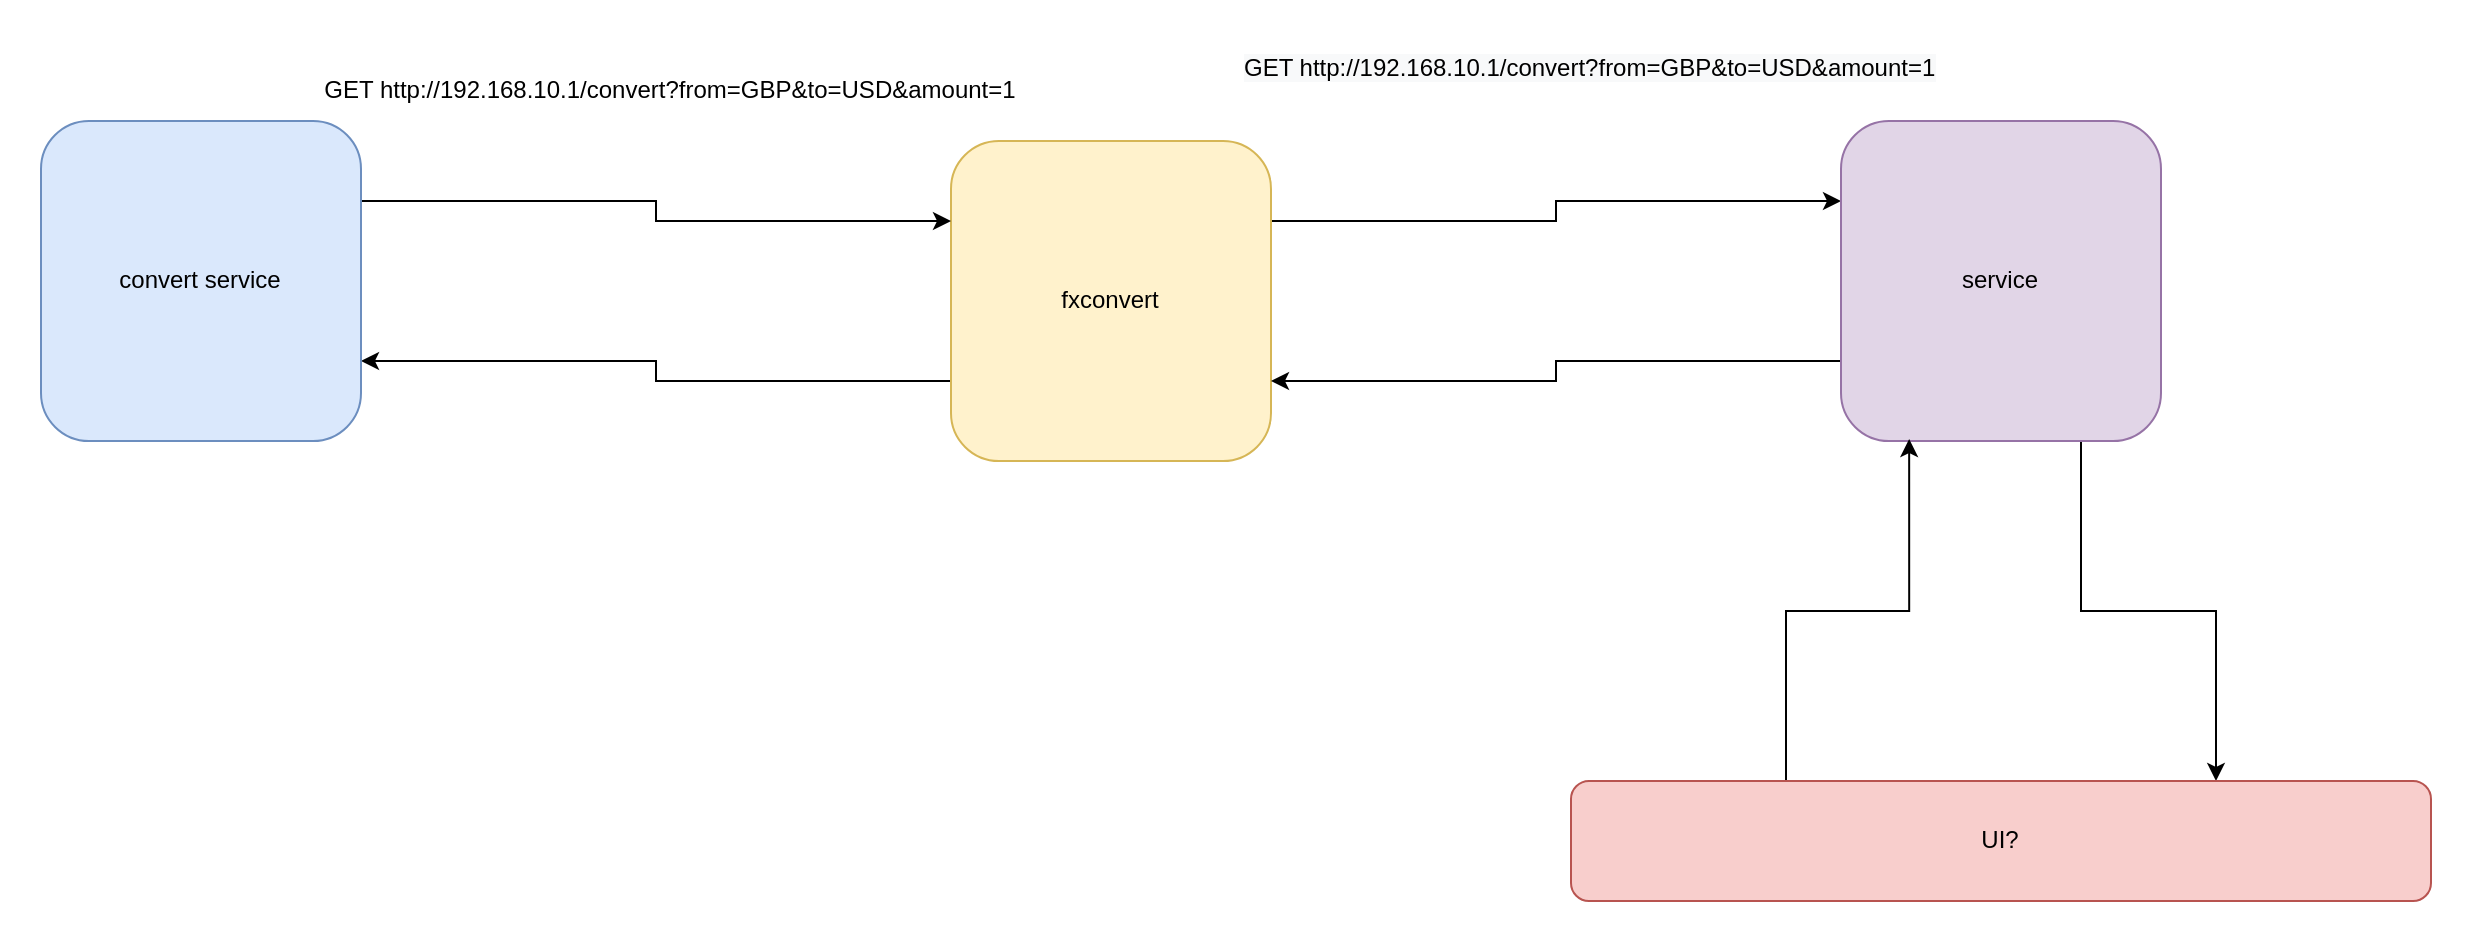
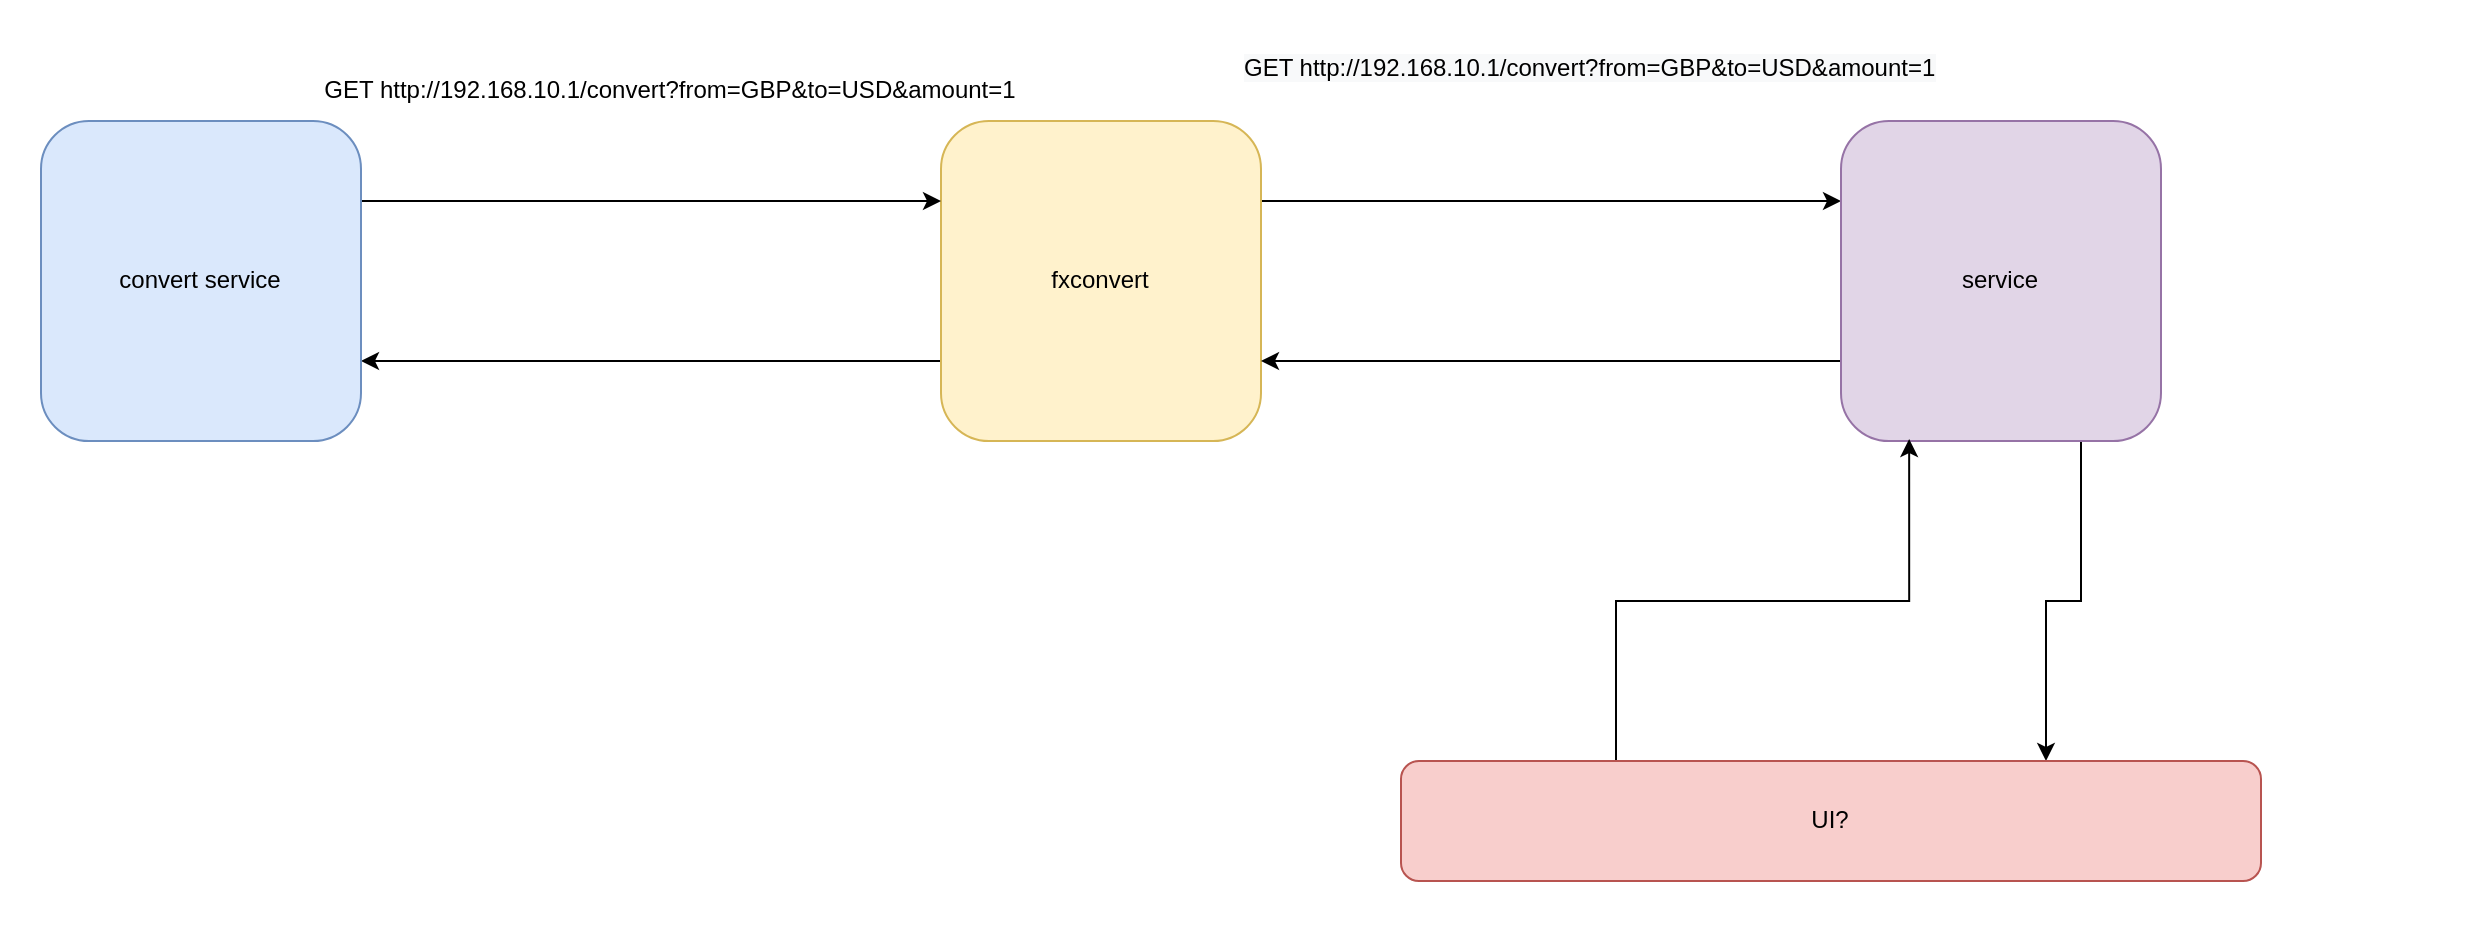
node "fxconvert": moved (1111, 301) -> (1101, 281)
node "UI?": moved (2001, 841) -> (1831, 821)
